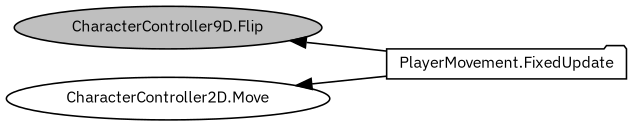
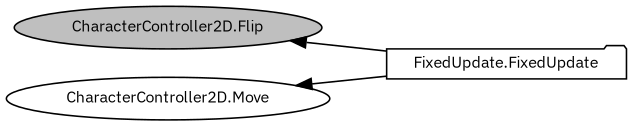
node "CharacterController9D.Flip": label "CharacterController9D.Flip" -> "CharacterController2D.Flip"
node "PlayerMovement.FixedUpdate": label "PlayerMovement.FixedUpdate" -> "FixedUpdate.FixedUpdate"
